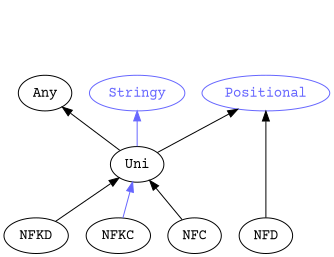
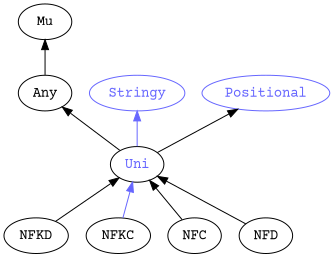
node "Mu": added
node "Uni": fontcolor #000000 -> #6666ff
edge "NFD" -> "Positional": now "NFD" -> "Uni"
